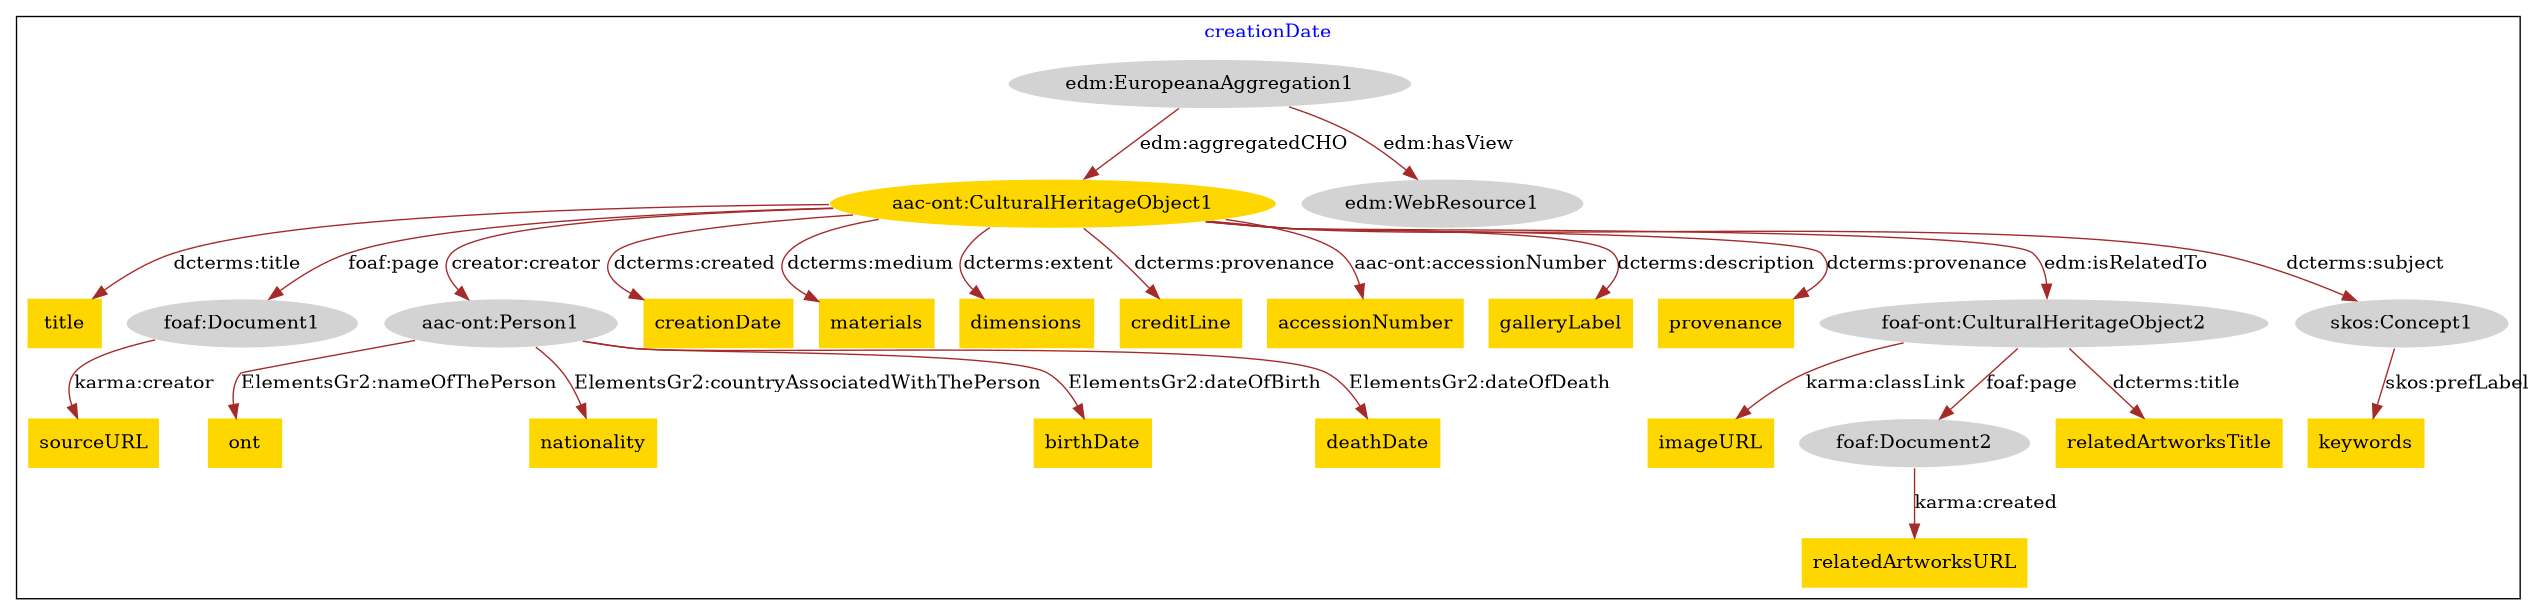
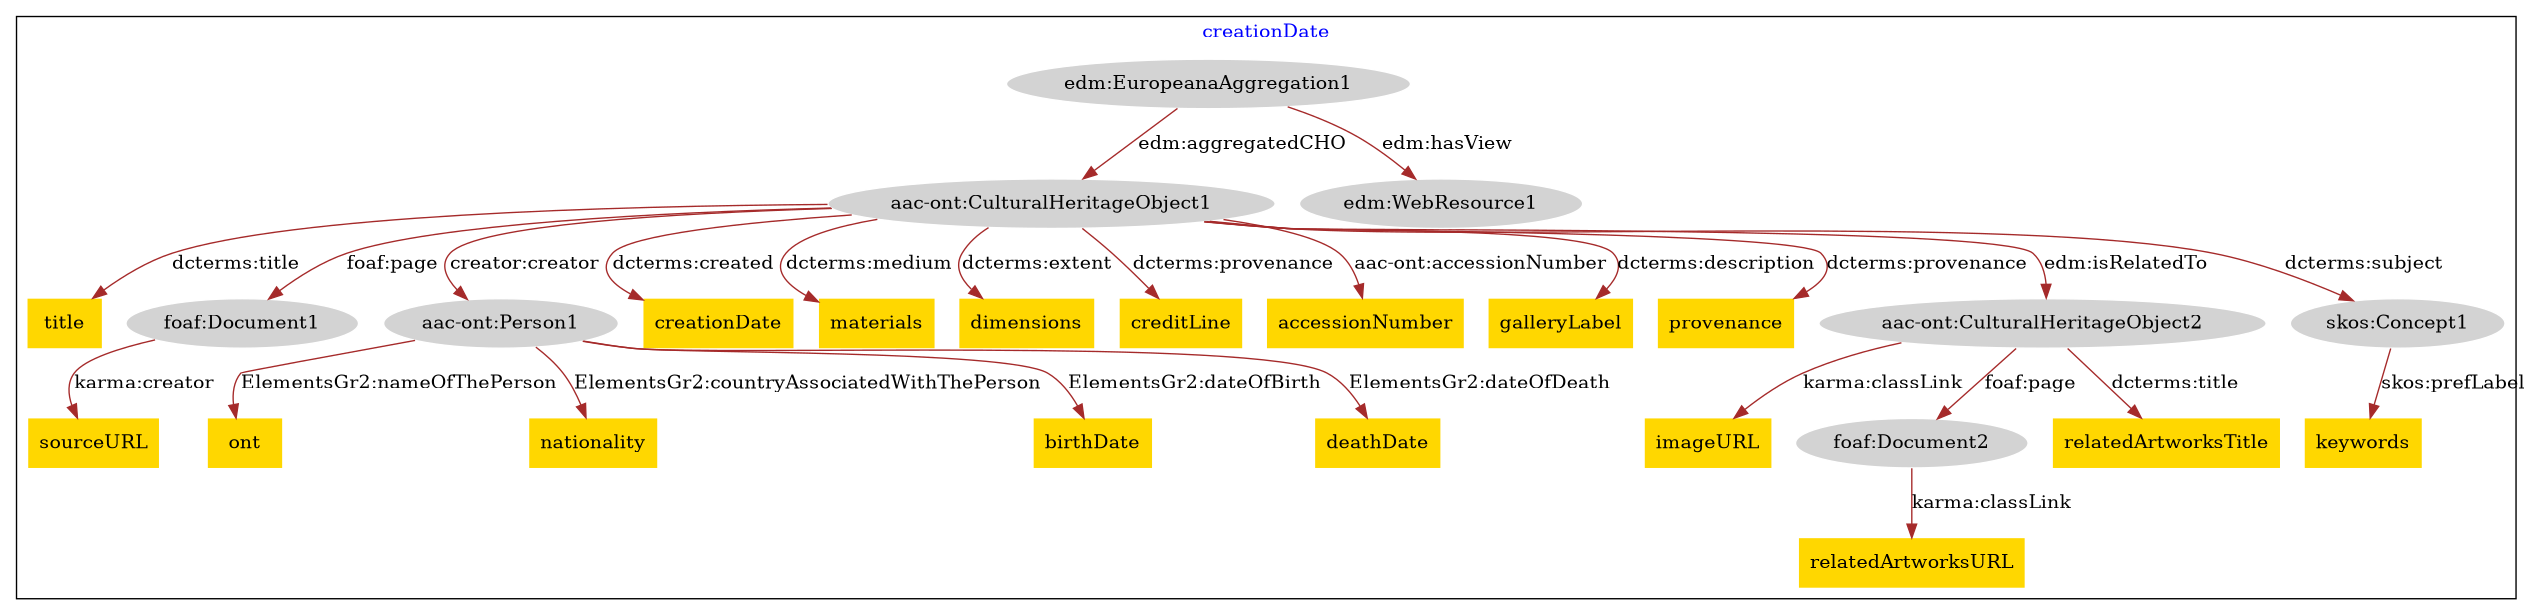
node "aac-ont:CulturalHeritageObject1": fillcolor gold -> lightgray
node "foaf-ont:CulturalHeritageObject2": label "foaf-ont:CulturalHeritageObject2" -> "aac-ont:CulturalHeritageObject2"
edge "foaf:Document2" -> "relatedArtworksURL": label "karma:created" -> "karma:classLink"
